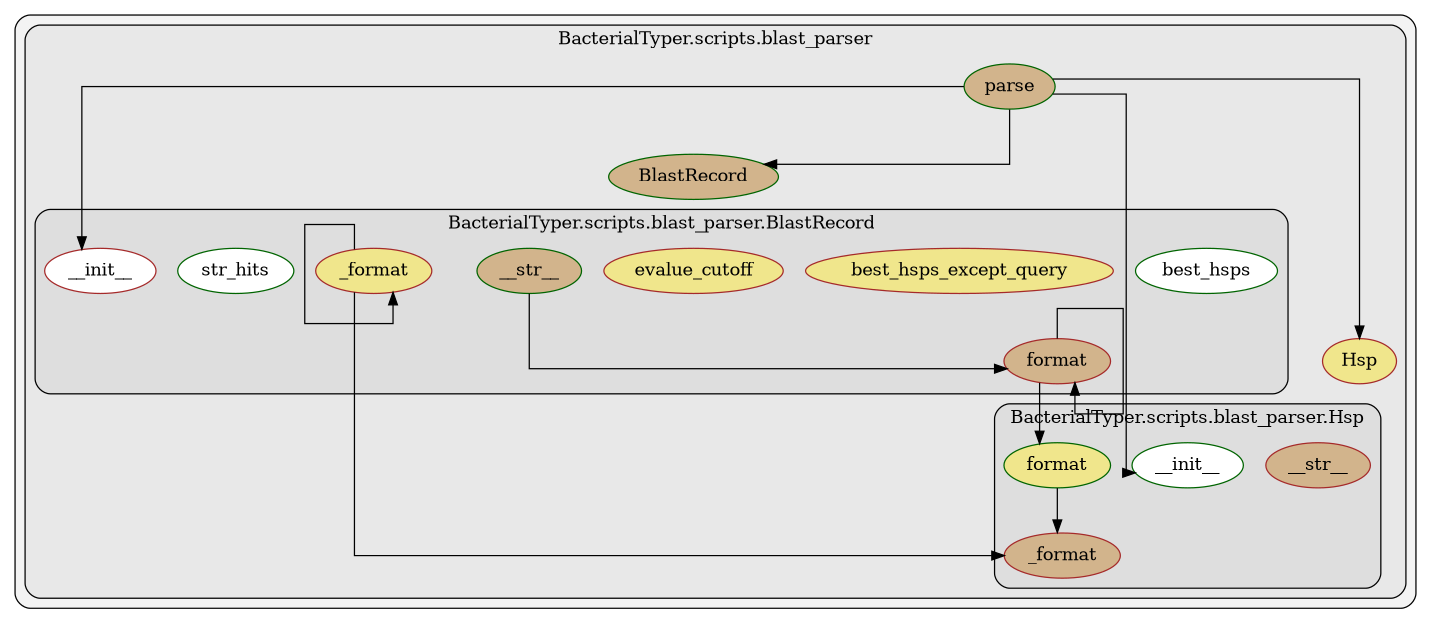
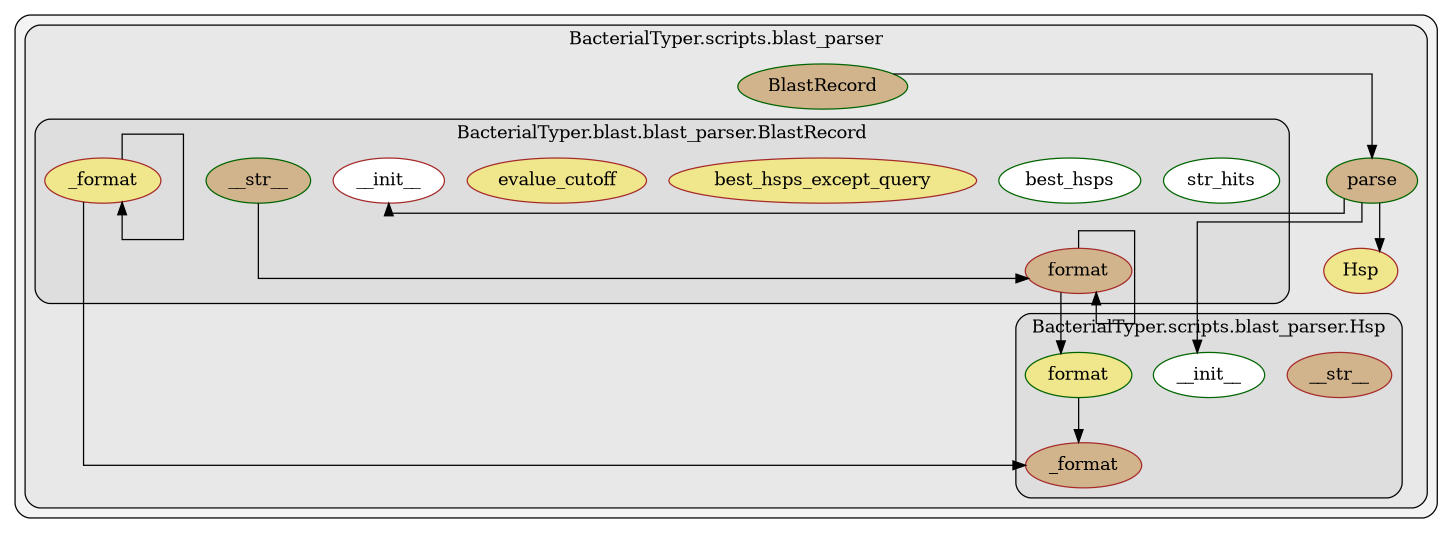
edge "parse" -> "BlastRecord": reversed
cluster "BacterialTyper.scripts.blast_parser.BlastRecord": label "BacterialTyper.scripts.blast_parser.BlastRecord" -> "BacterialTyper.blast.blast_parser.BlastRecord"
